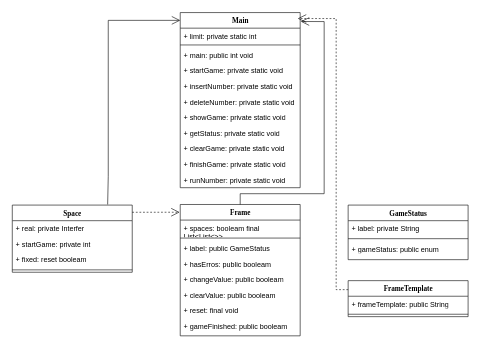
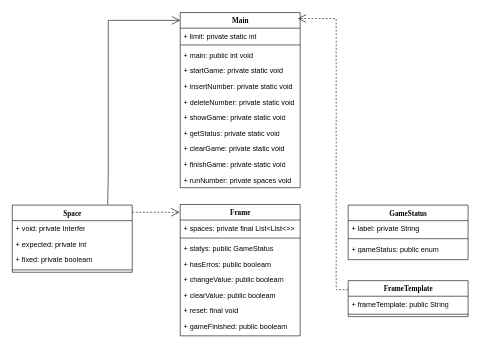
edge "Frame" -> "Main": removed
node "+ runNumber: private static void": label "+ runNumber: private static void" -> "+ runNumber: private spaces void"
node "+ real: private Interfer": label "+ real: private Interfer" -> "+ void: private Interfer"
node "+ spaces: booleam final List<List<>>": label "+ spaces: booleam final List<List<>>" -> "+ spaces: private final List<List<>>"
node "+ startGame: private int": label "+ startGame: private int" -> "+ expected: private int"
node "+ label: public GameStatus": label "+ label: public GameStatus" -> "+ statys: public GameStatus"
node "+ fixed: reset booleam": label "+ fixed: reset booleam" -> "+ fixed: private booleam"
